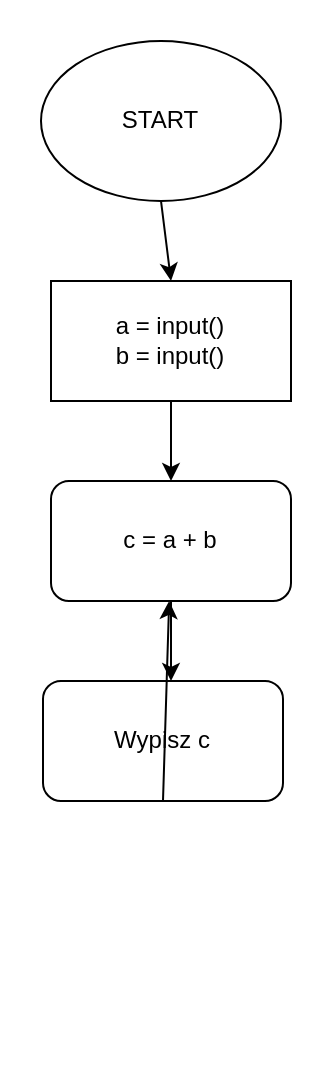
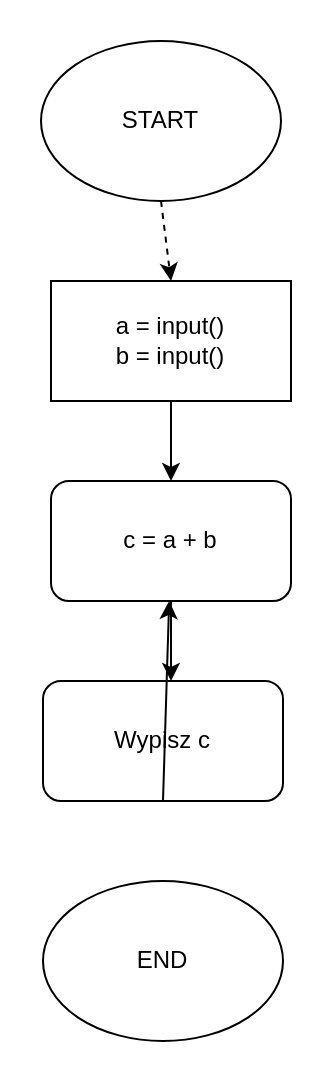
edge "START" -> "a = input() b = input()": style solid -> dashed
node "END": added
